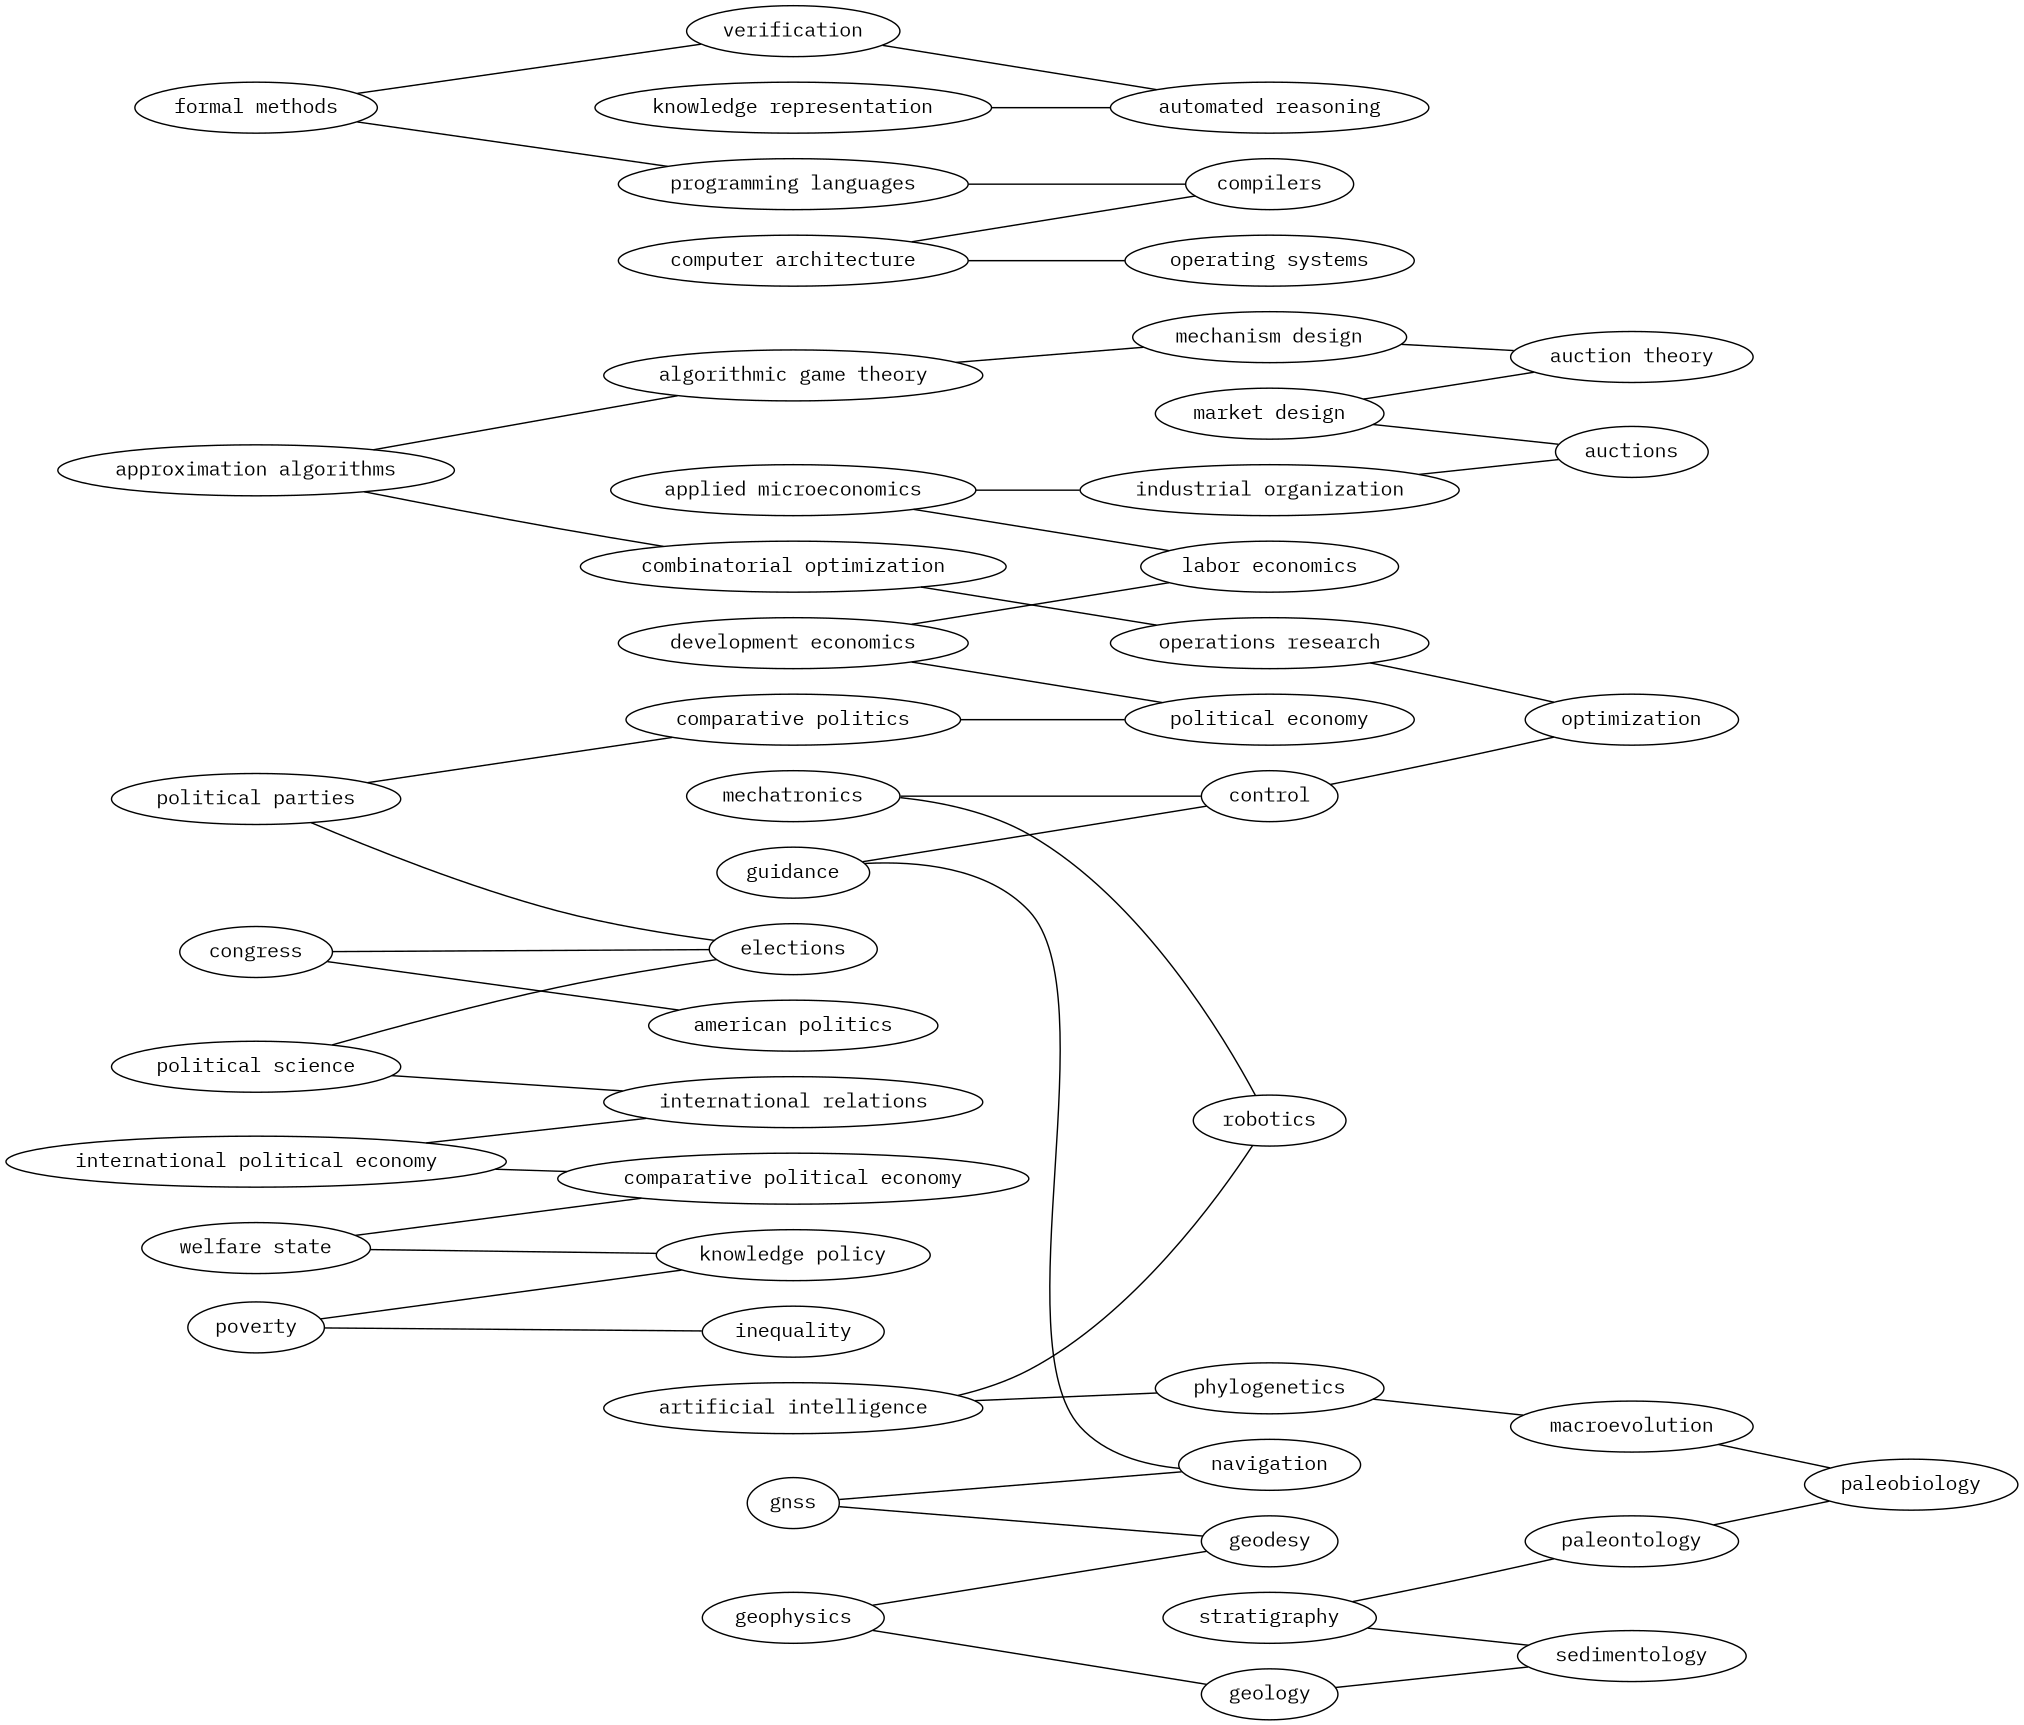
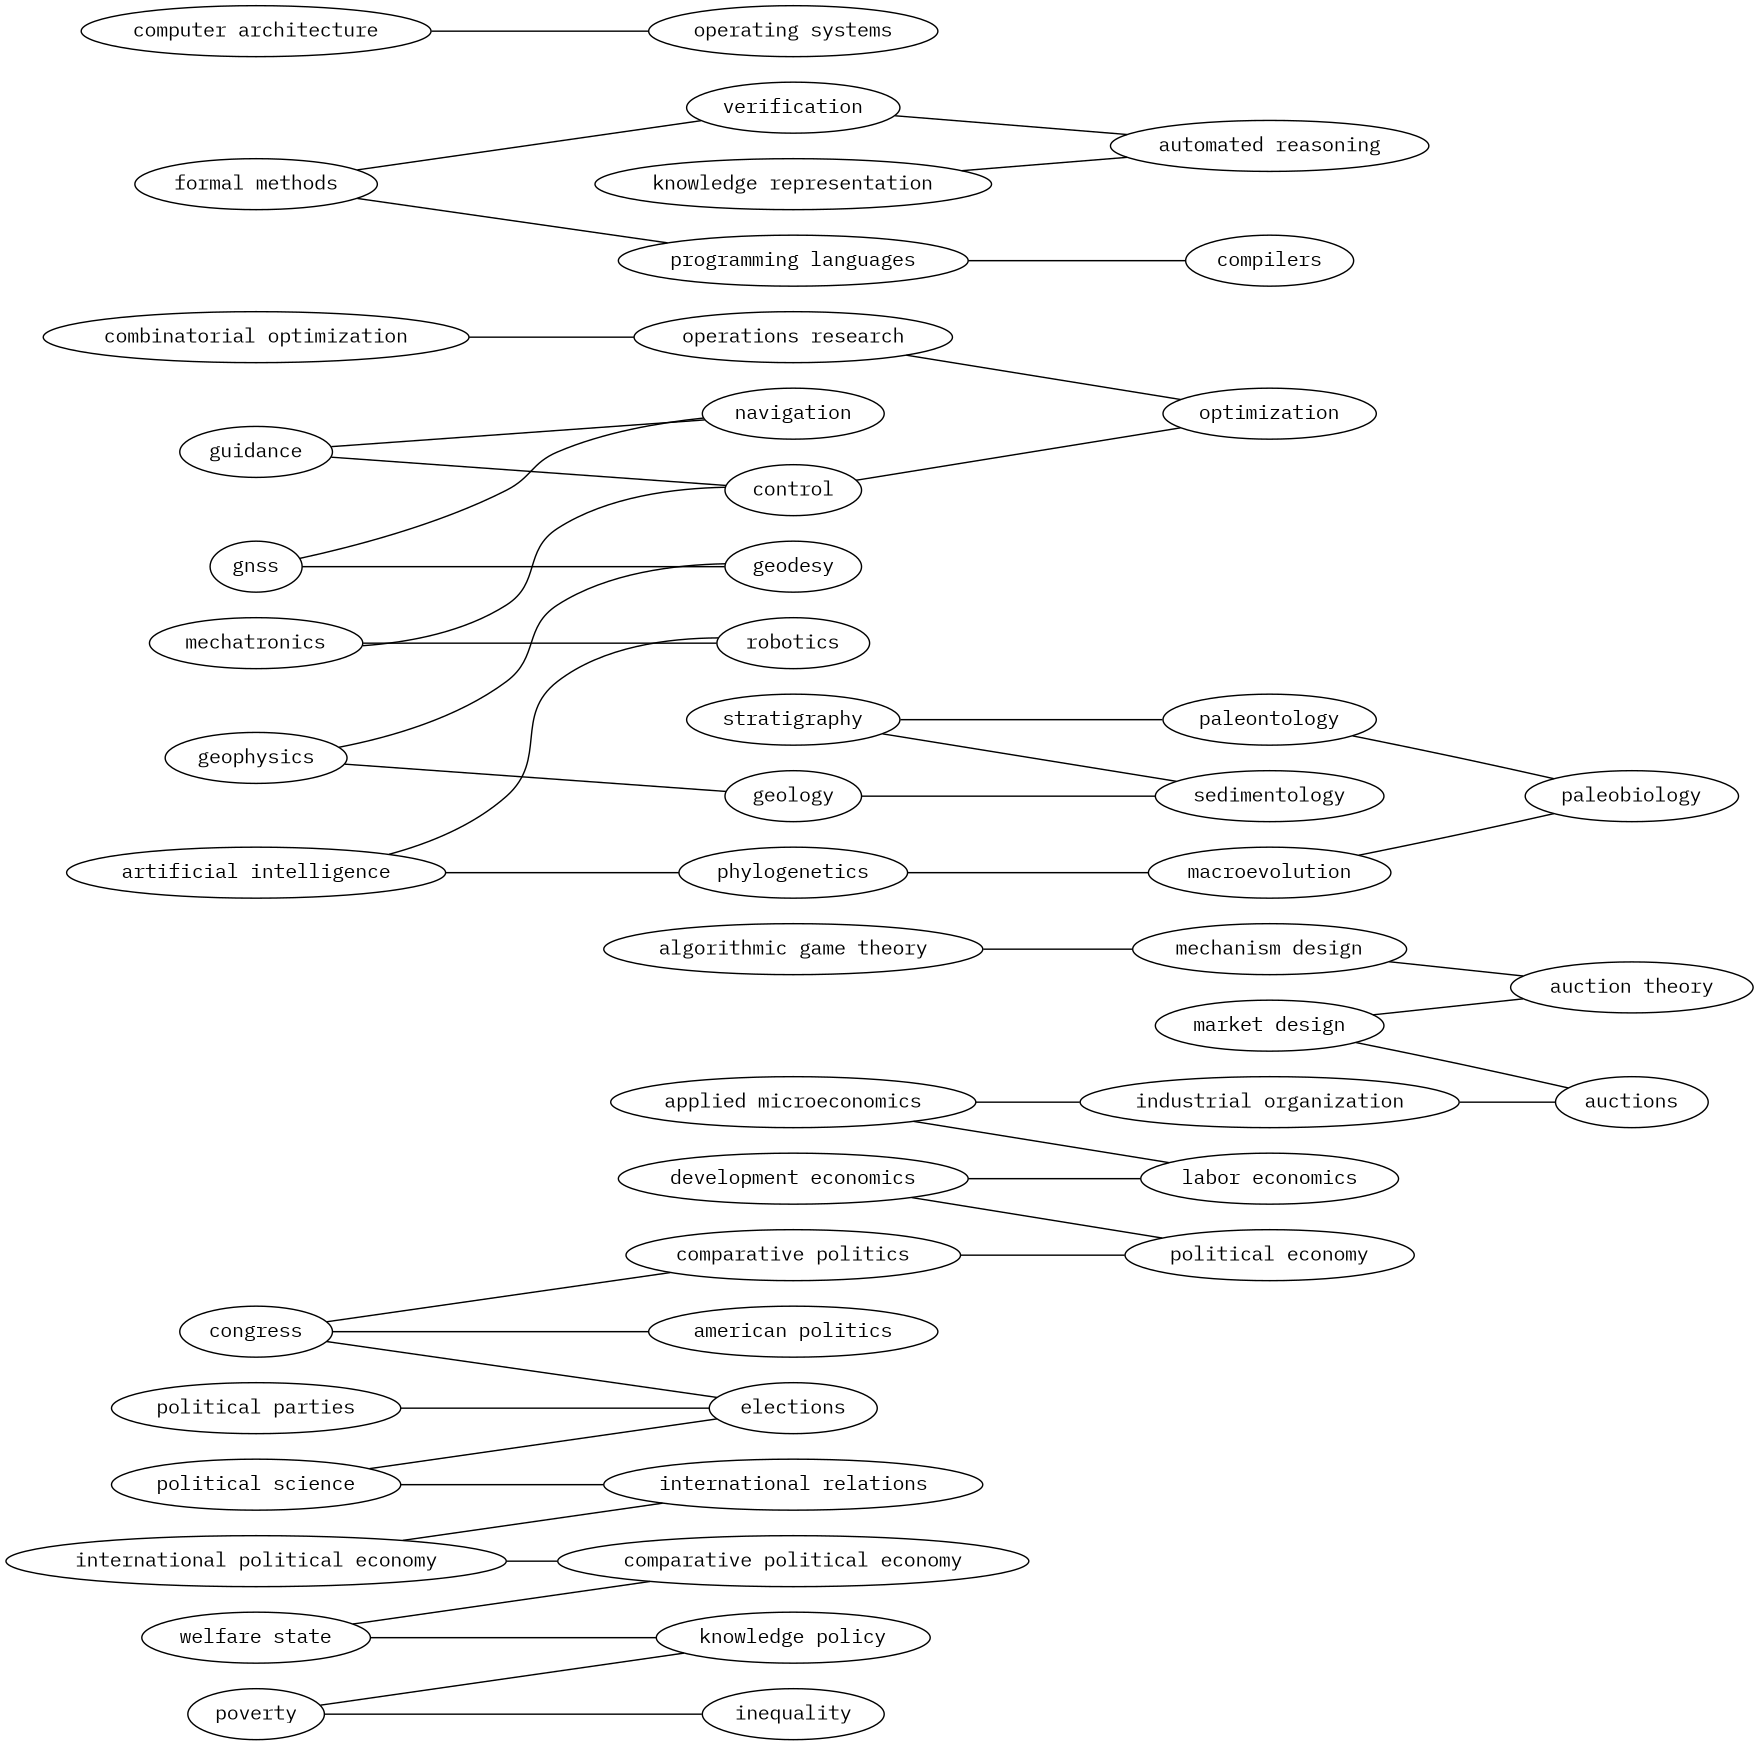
edge "compilers" -- "computer architecture": removed
node "approximation algorithms": removed
edge "comparative politics" -- "political parties": now "comparative politics" -- "congress"
